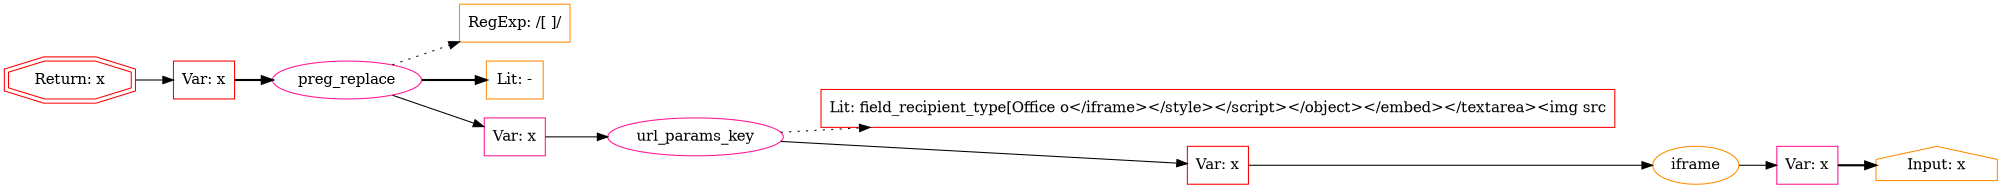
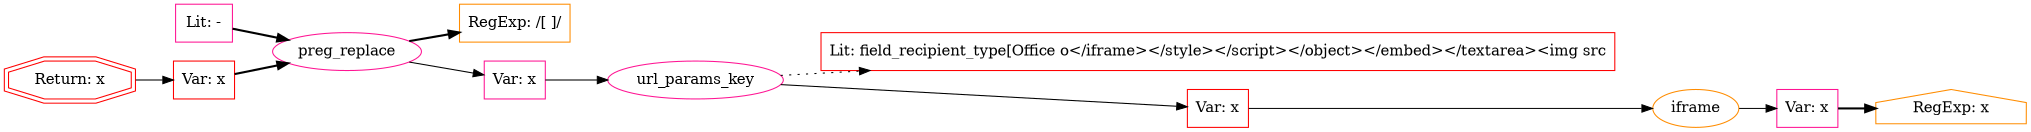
edge "preg_replace" -> "RegExp: /[ ]/": style dotted -> bold
edge "preg_replace" -> "Lit: -": reversed
node "Lit: -": color darkorange -> deeppink
node "Input: x": label "Input: x" -> "RegExp: x"
